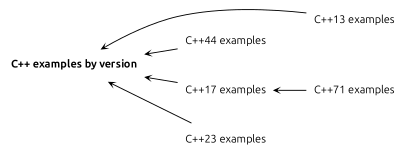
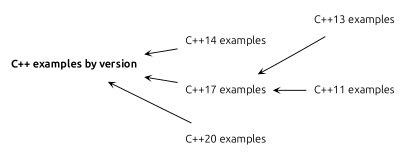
edge "C++13 examples" -> "C++ examples by version": now "C++13 examples" -> "C++17 examples"
node "C++44 examples": label "C++44 examples" -> "C++14 examples"
node "C++71 examples": label "C++71 examples" -> "C++11 examples"
node "C++23 examples": label "C++23 examples" -> "C++20 examples"
